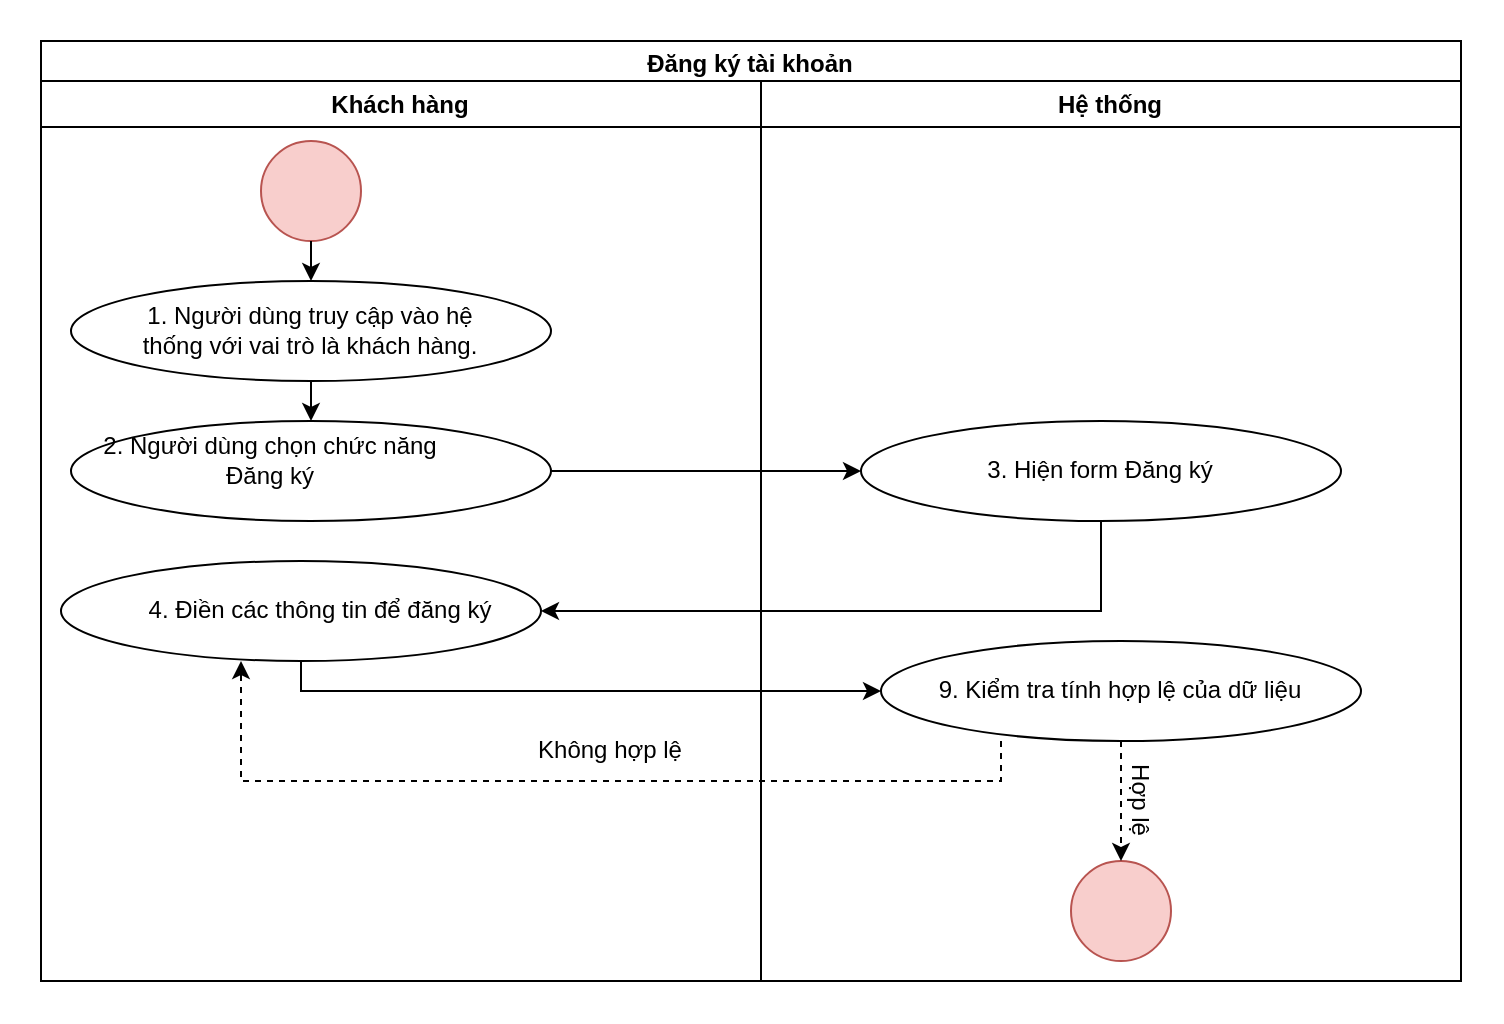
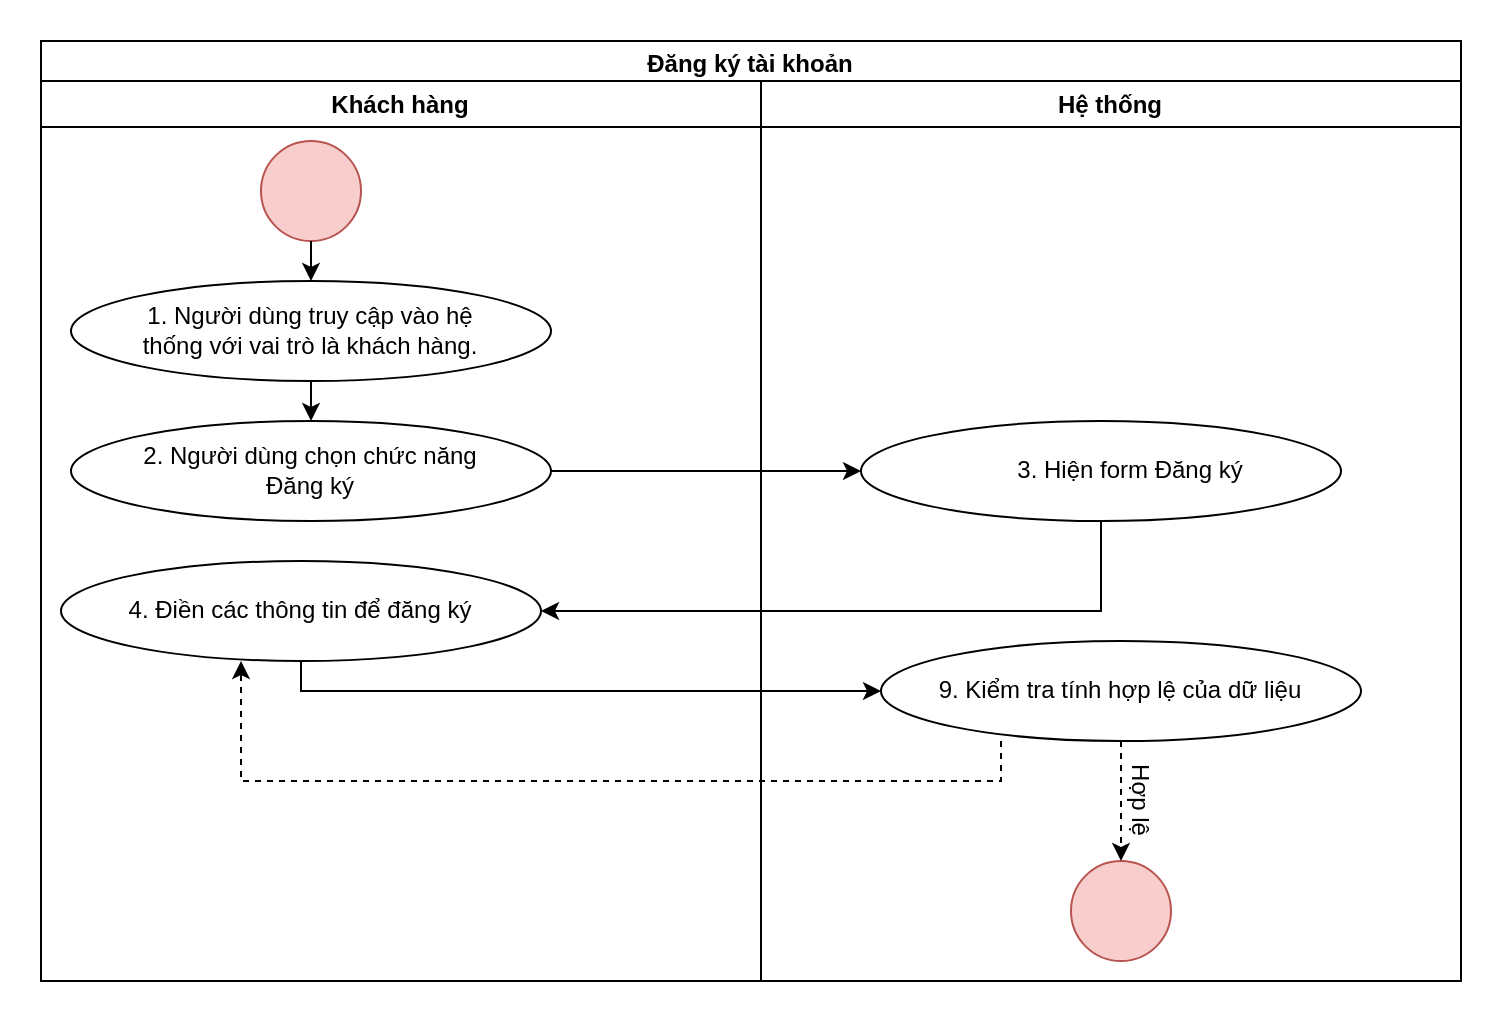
node "2. Người dùng chọn chức năng Đăng ký": moved (271, 461) -> (311, 471)
node "3. Hiện form Đăng ký": moved (1101, 471) -> (1131, 471)
node "4. Điền các thông tin để đăng ký": moved (321, 611) -> (301, 611)
node "Không hợp lệ": removed
